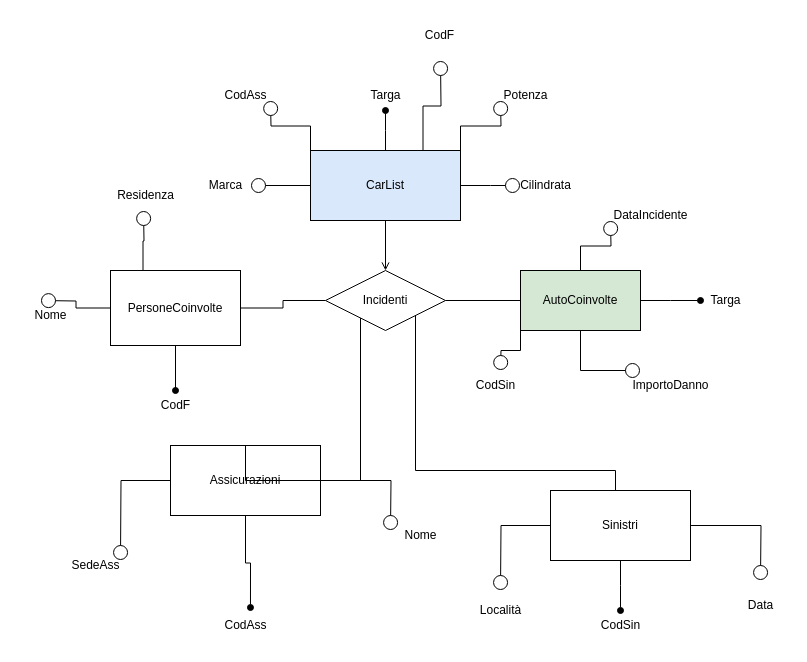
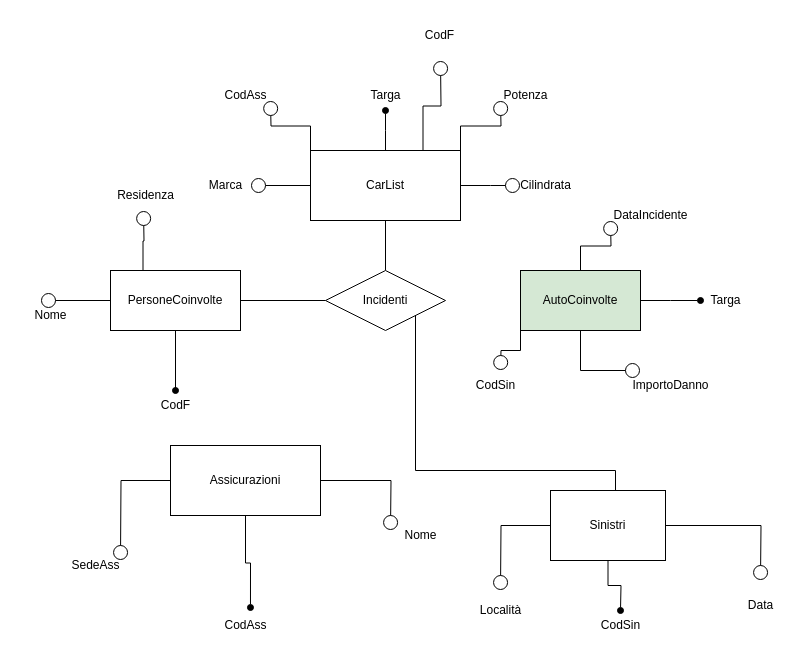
node "CarList": fillcolor #dae8fc -> #ffffff
edge "CarList" -> "Incidenti": arrowhead open -> none
edge "Incidenti" -- "AutoCoinvolte": removed
node "PersoneCoinvolte": size 130x75 -> 130x60
edge "Incidenti" -- "Assicurazioni": removed
node "Sinistri": size 140x70 -> 115x70
